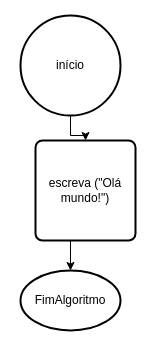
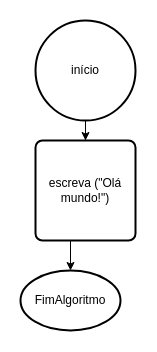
node "início": moved (71, 66) -> (86, 71)
